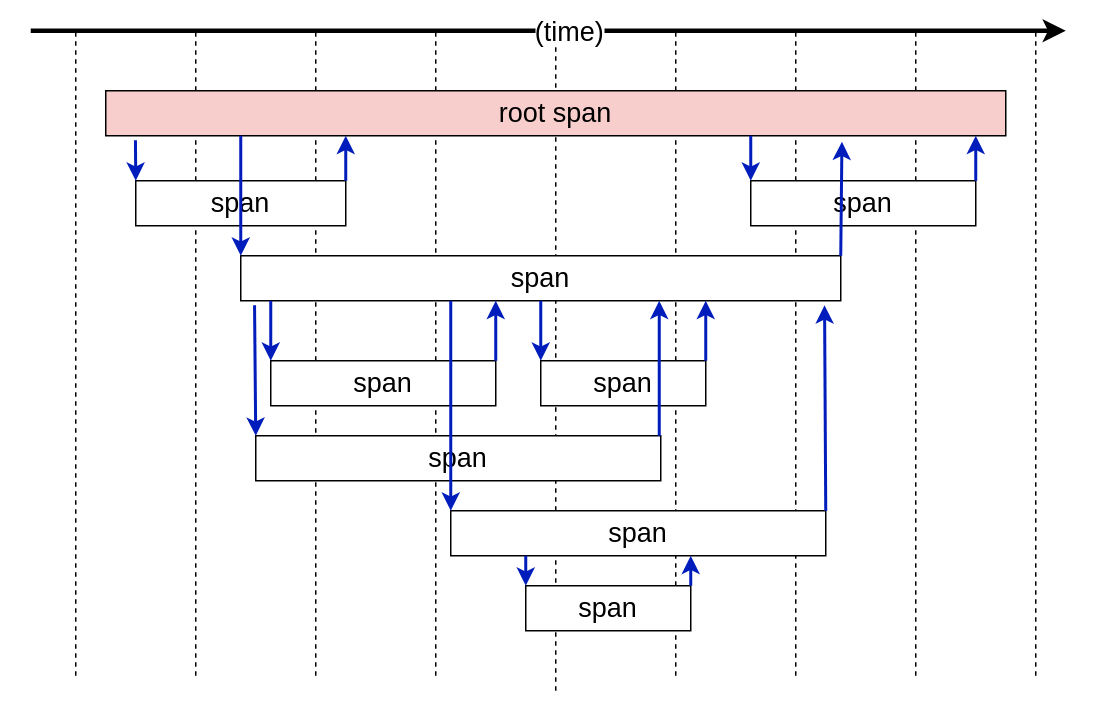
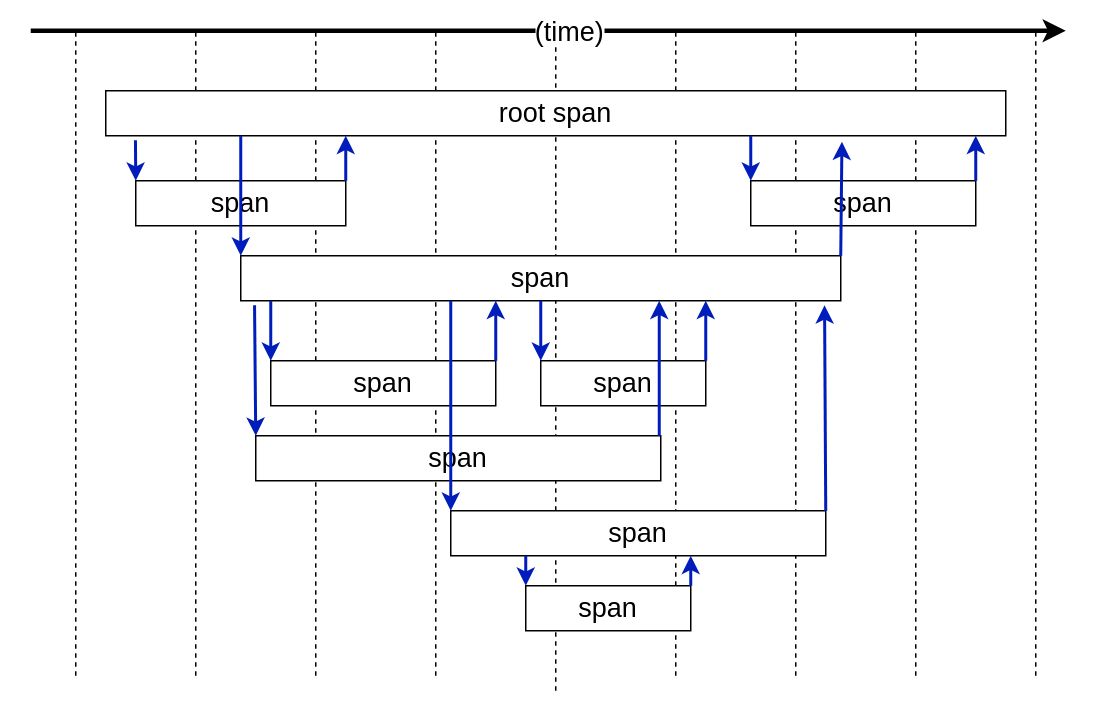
node "root span": fillcolor #f8cecc -> #ffffff
